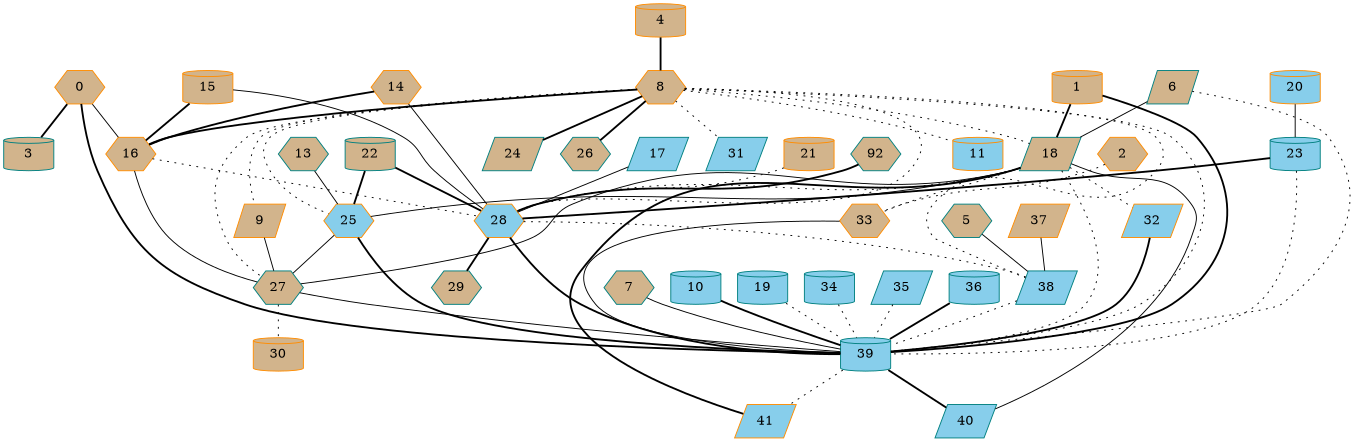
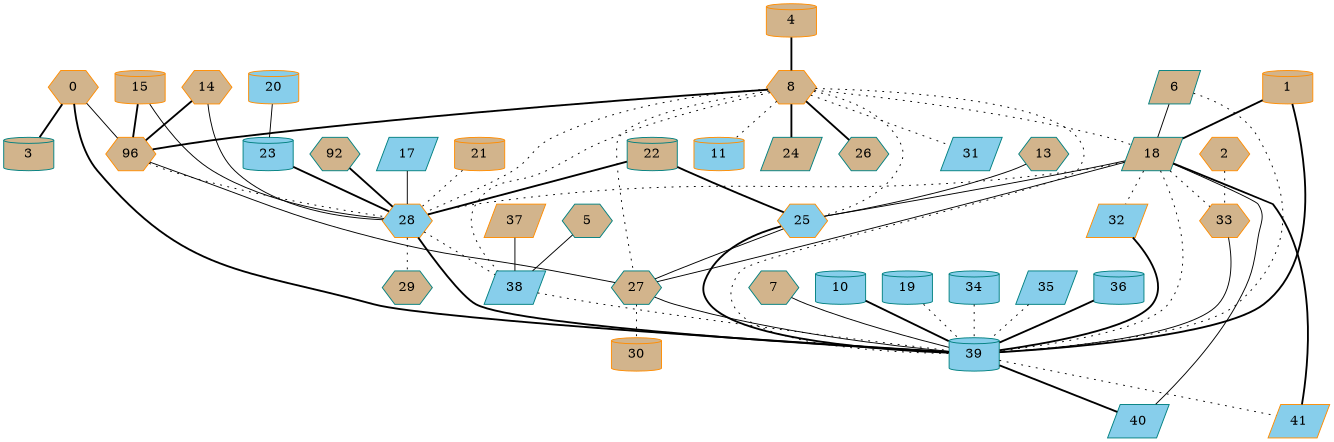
node "16": label "16" -> "96"
node "9": removed
edge "28" -- "29": style bold -> dotted
edge "23" -- "39": removed
